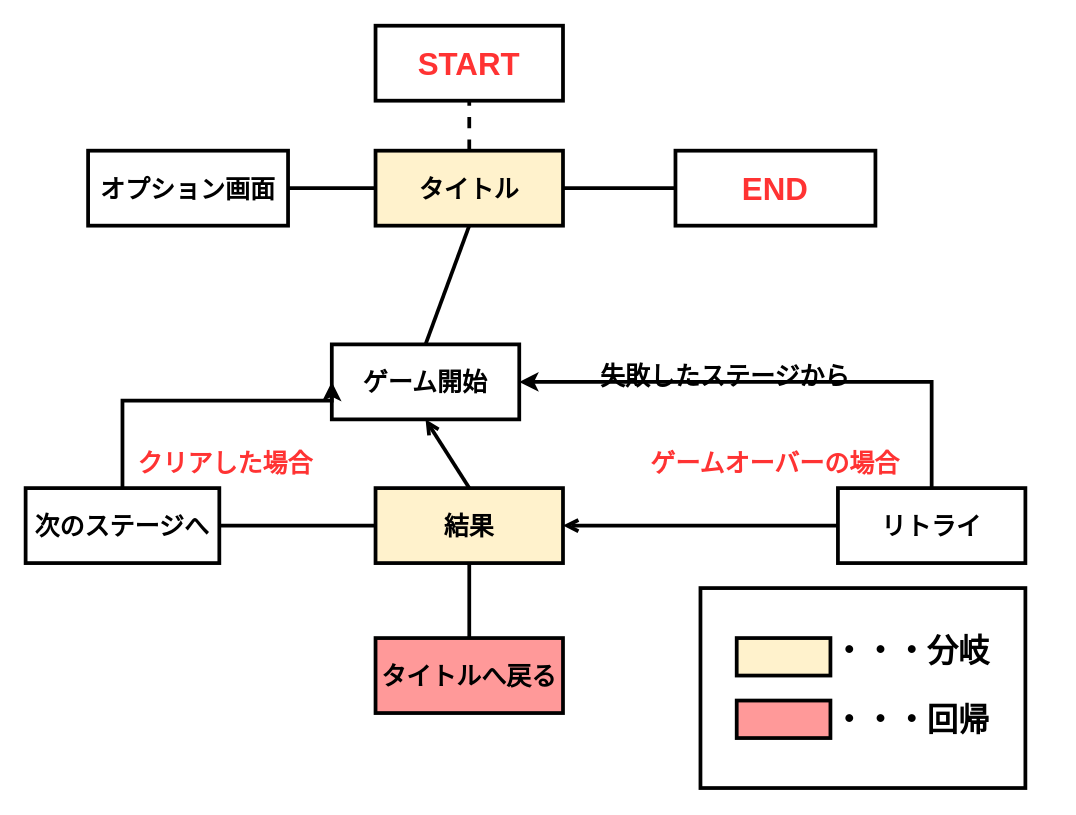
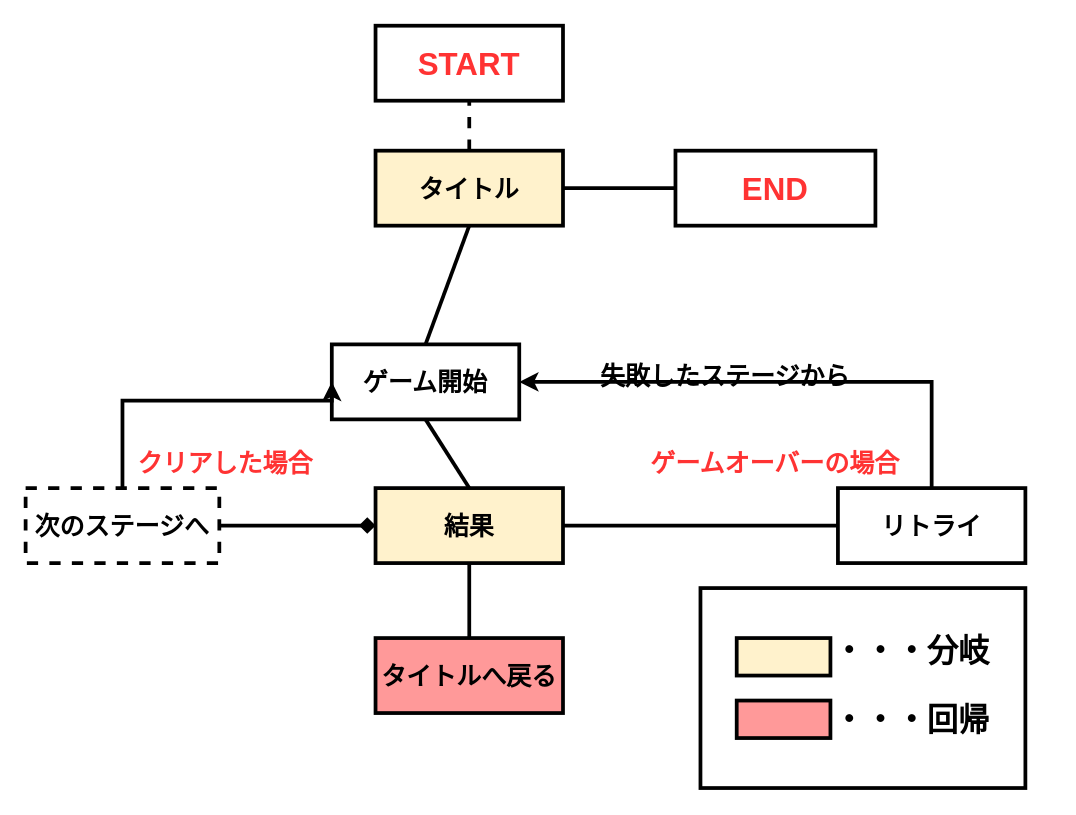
node "オプション画面": removed
edge "オプション画面" -- "タイトル": removed
edge "結果" -> "ゲーム開始": arrowhead open -> none
node "次のステージへ": style solid -> dashed
edge "次のステージへ" -- "結果": arrowhead none -> diamond
edge "リトライ" -> "結果": arrowhead open -> none
